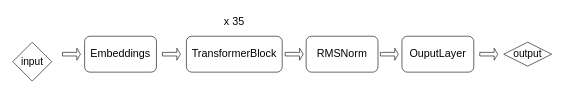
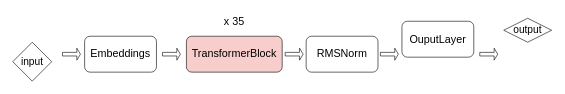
node "TransformerBlock": fillcolor #ffffff -> #f8cecc
node "OuputLayer": moved (438, 54) -> (438, 39)
node "output": moved (528, 54) -> (528, 30)
